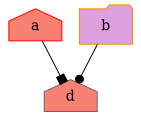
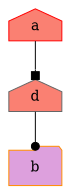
edge "b" -> "d": reversed
